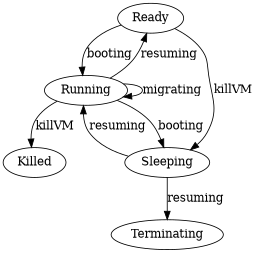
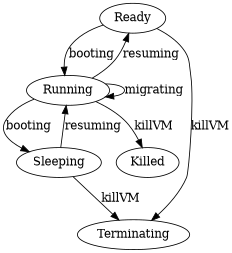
edge "Ready" -> "Sleeping": now "Ready" -> "Terminating"
edge "Sleeping" -> "Terminating": label "resuming" -> "killVM"
